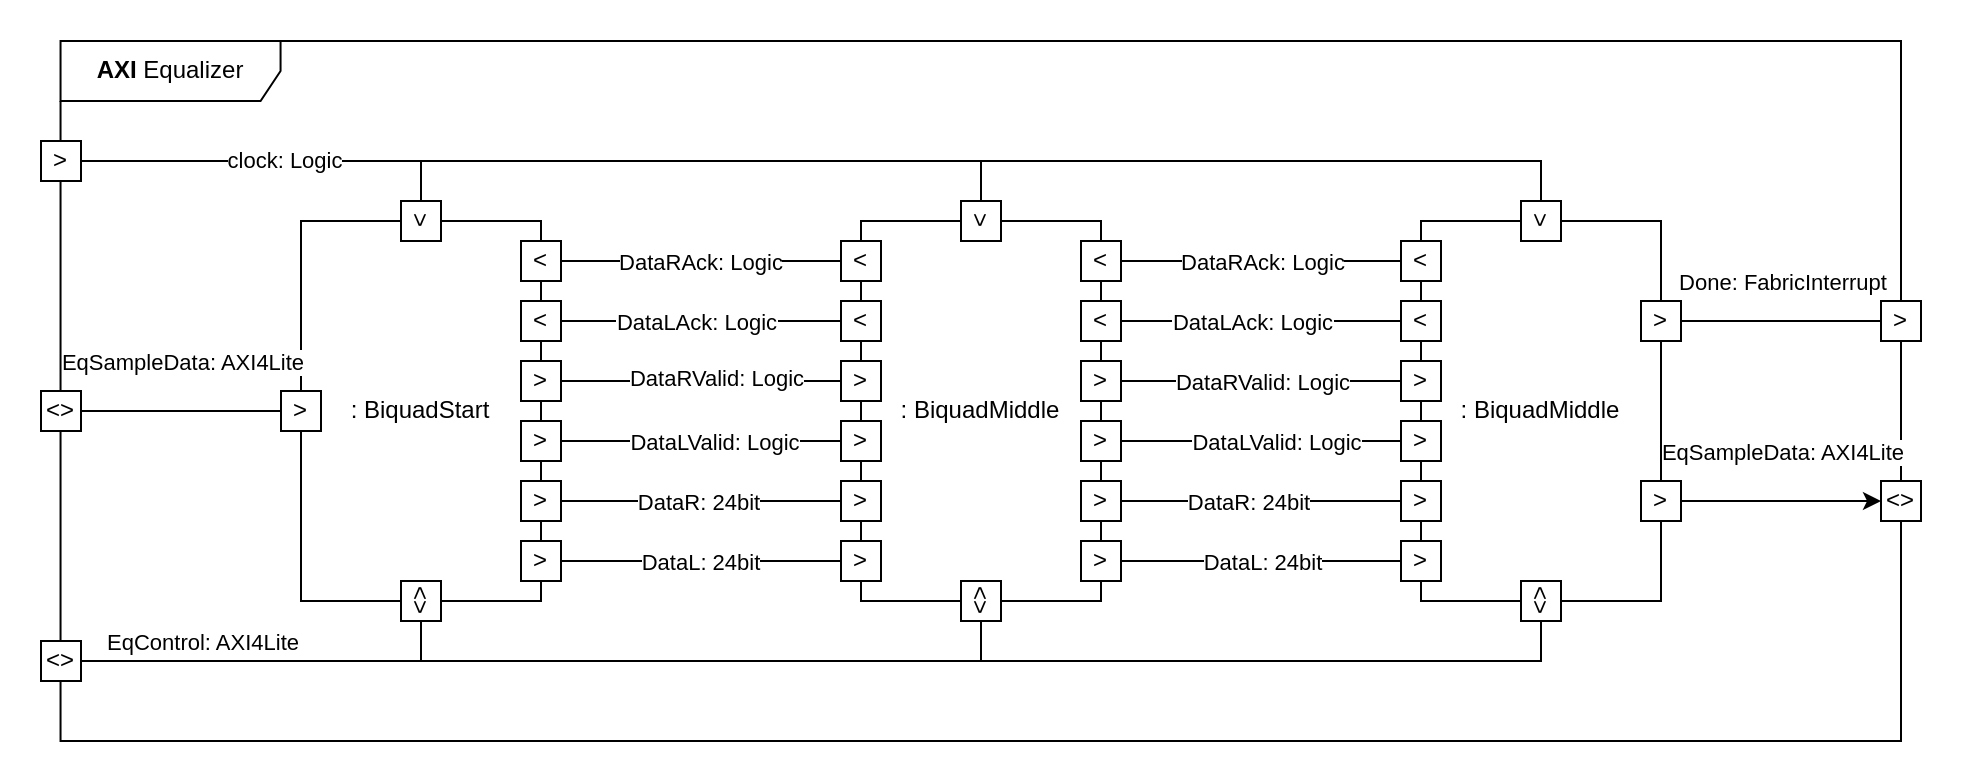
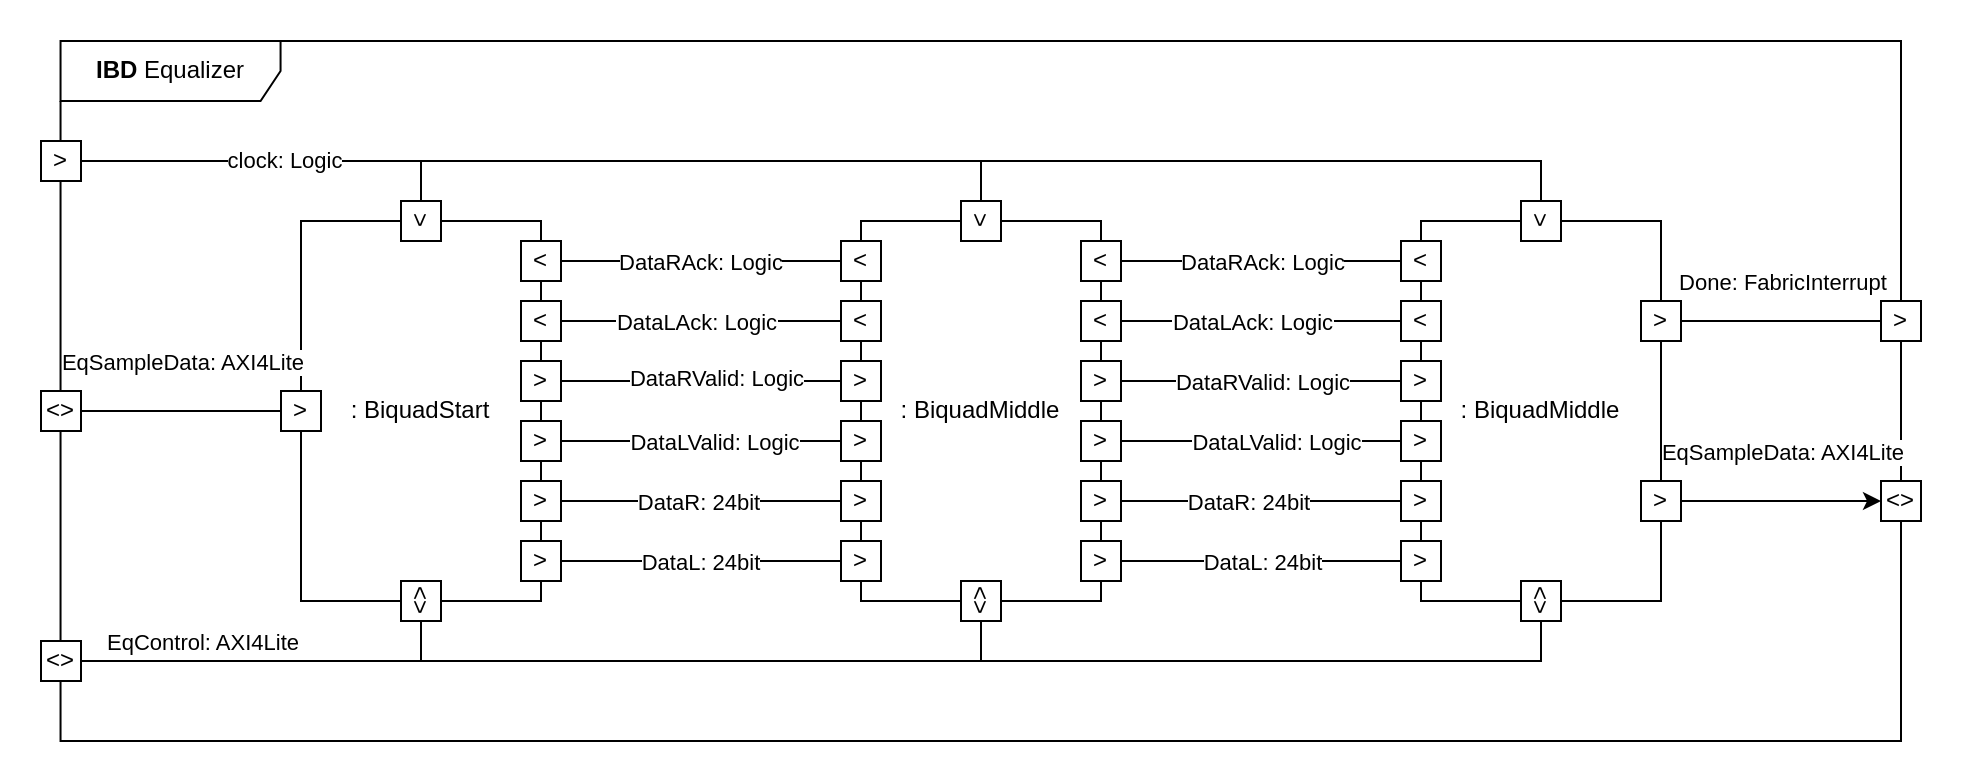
node "AXI Equalizer": label "AXI Equalizer" -> "IBD Equalizer"
